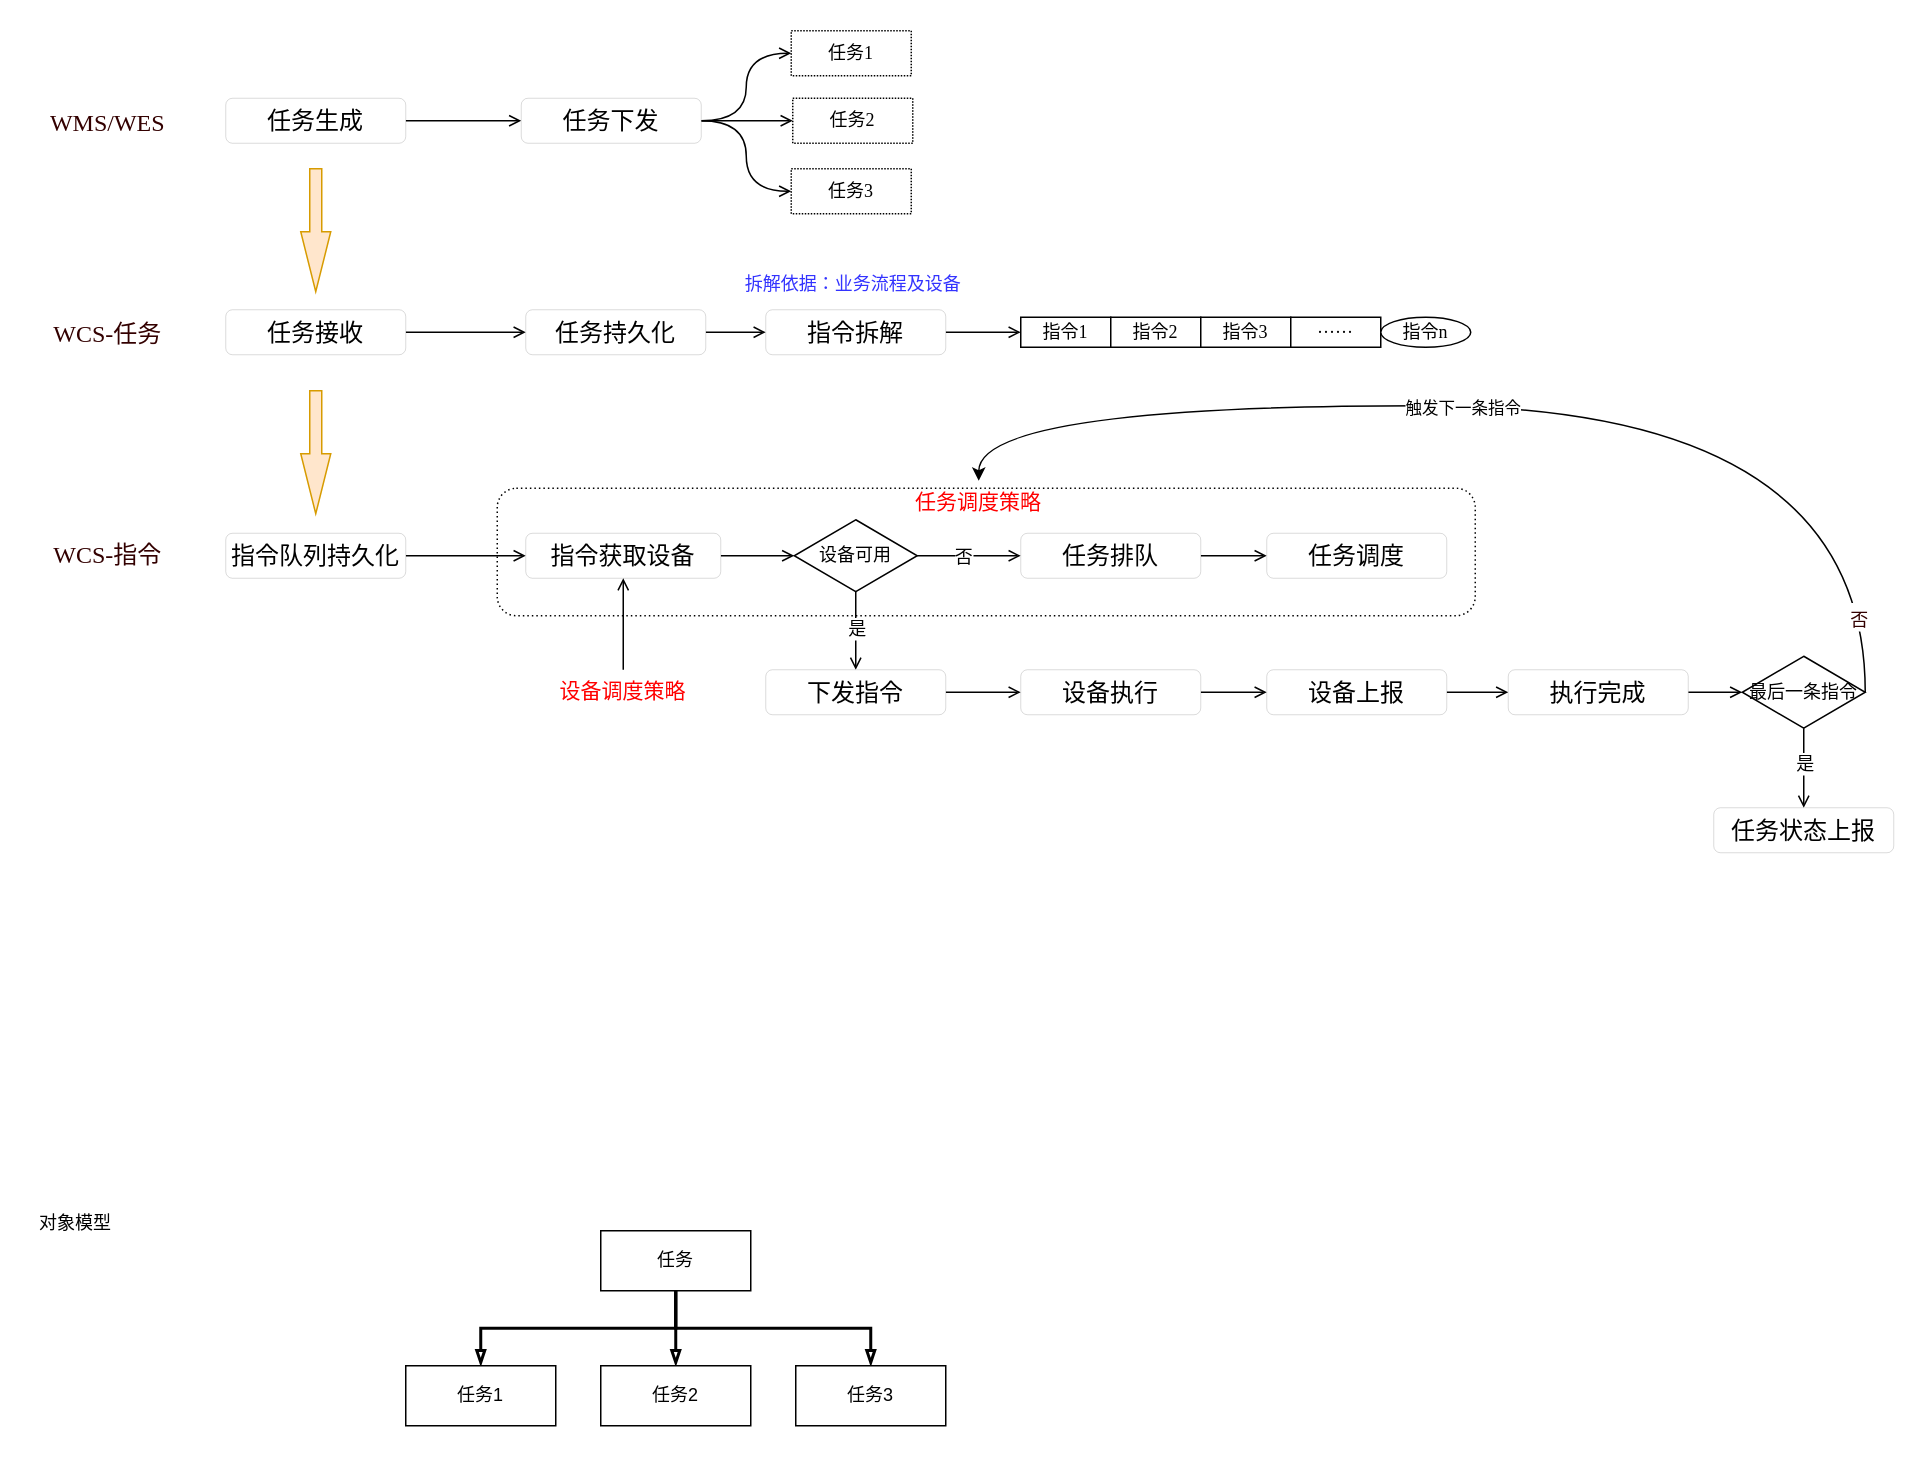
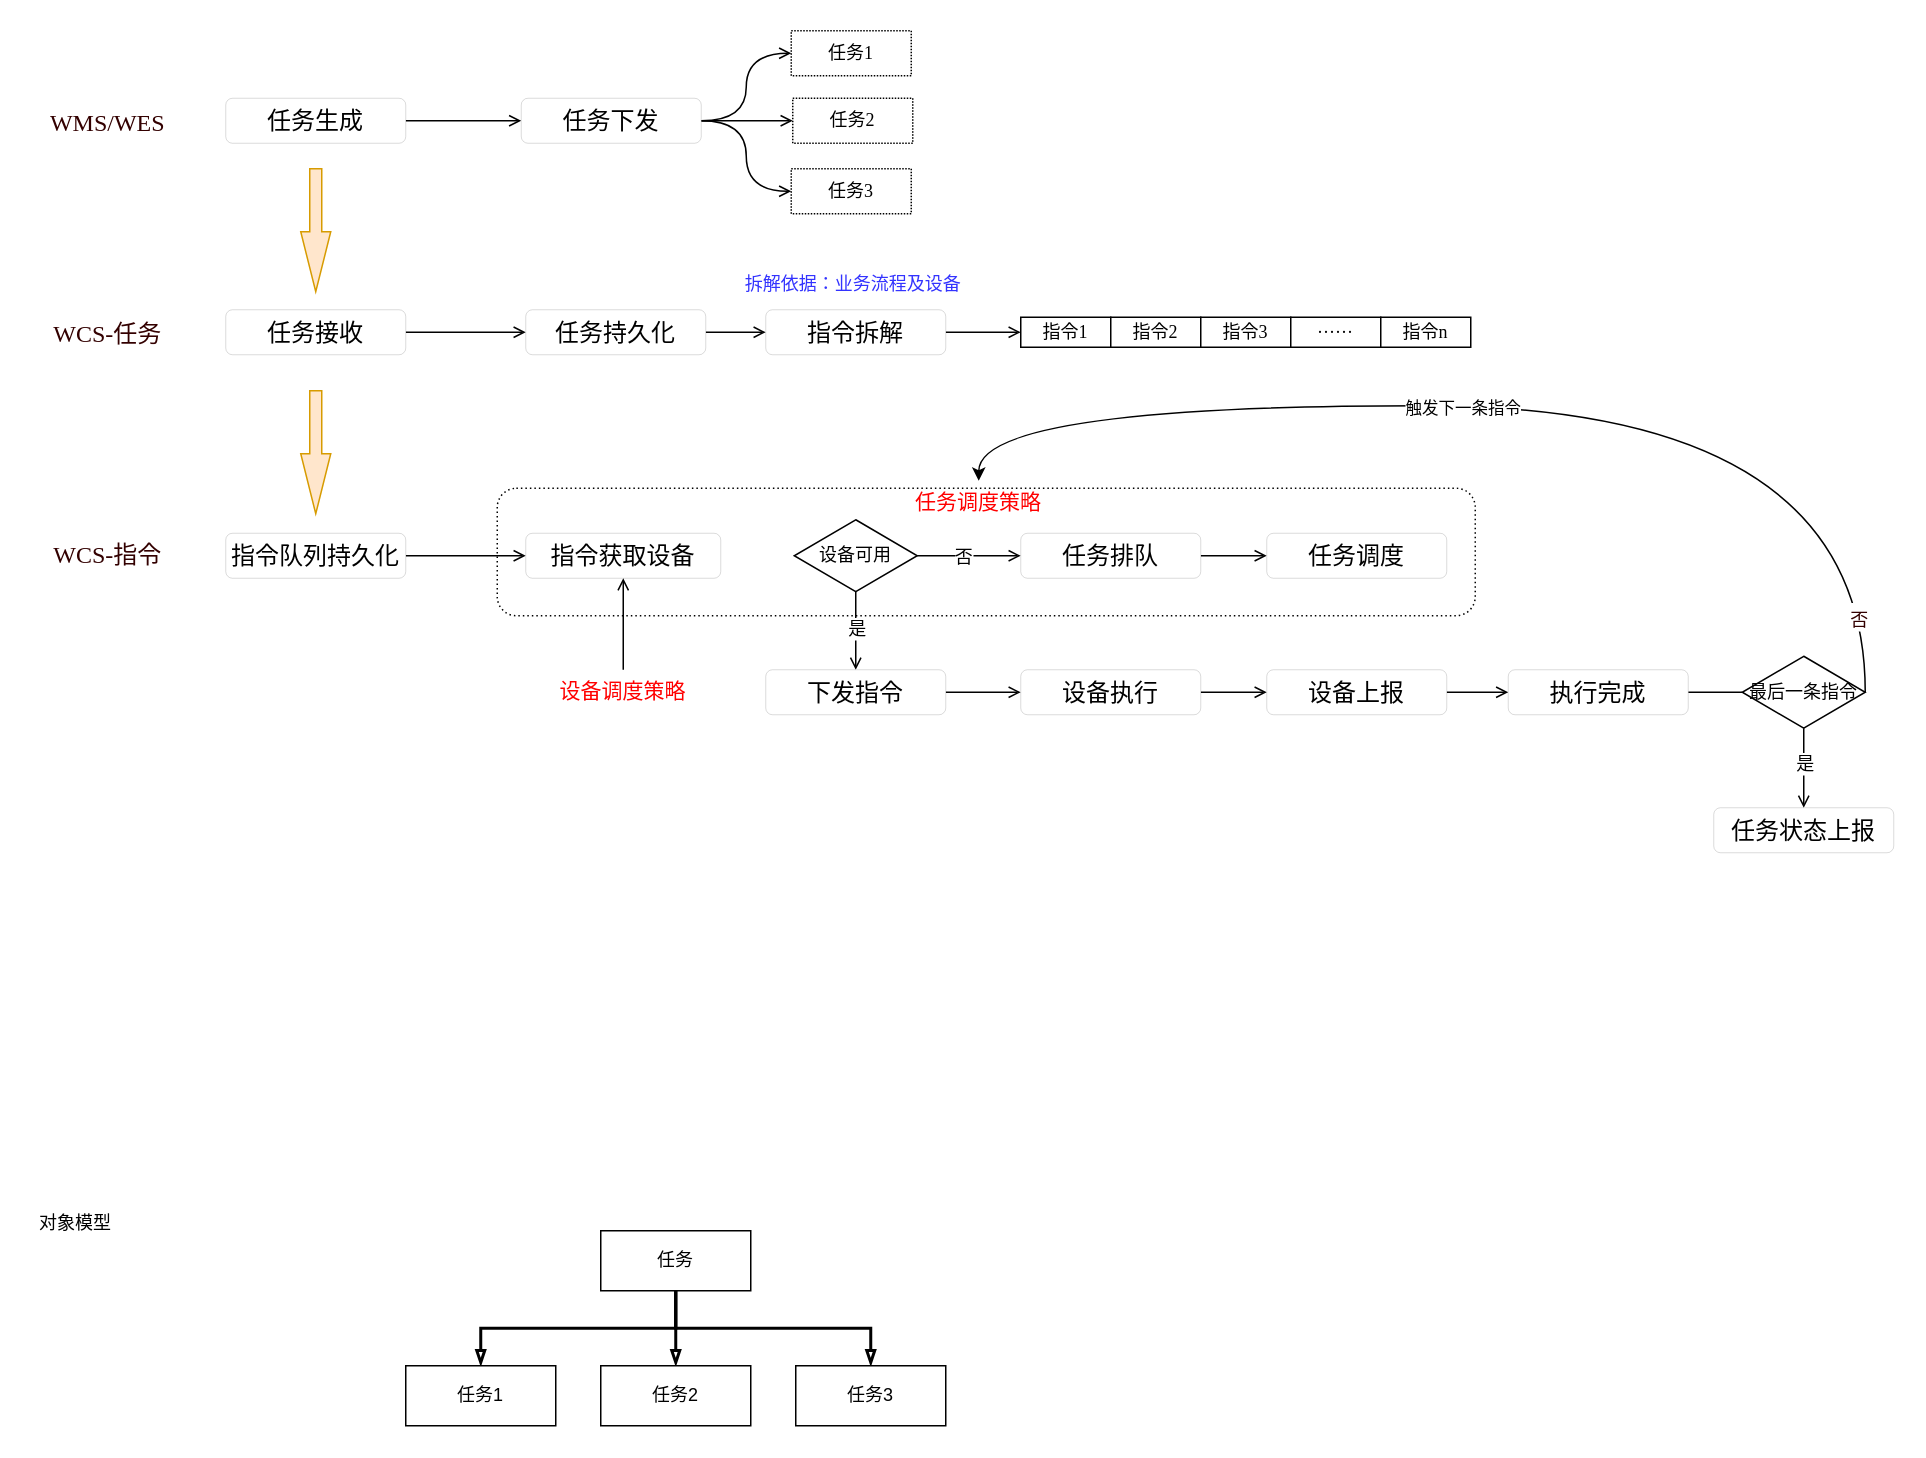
node "指令n": shape ellipse -> rectangle
edge "指令获取设备" -> "设备可用": removed
edge "执行完成" -> "最后一条指令": arrowhead open -> none
